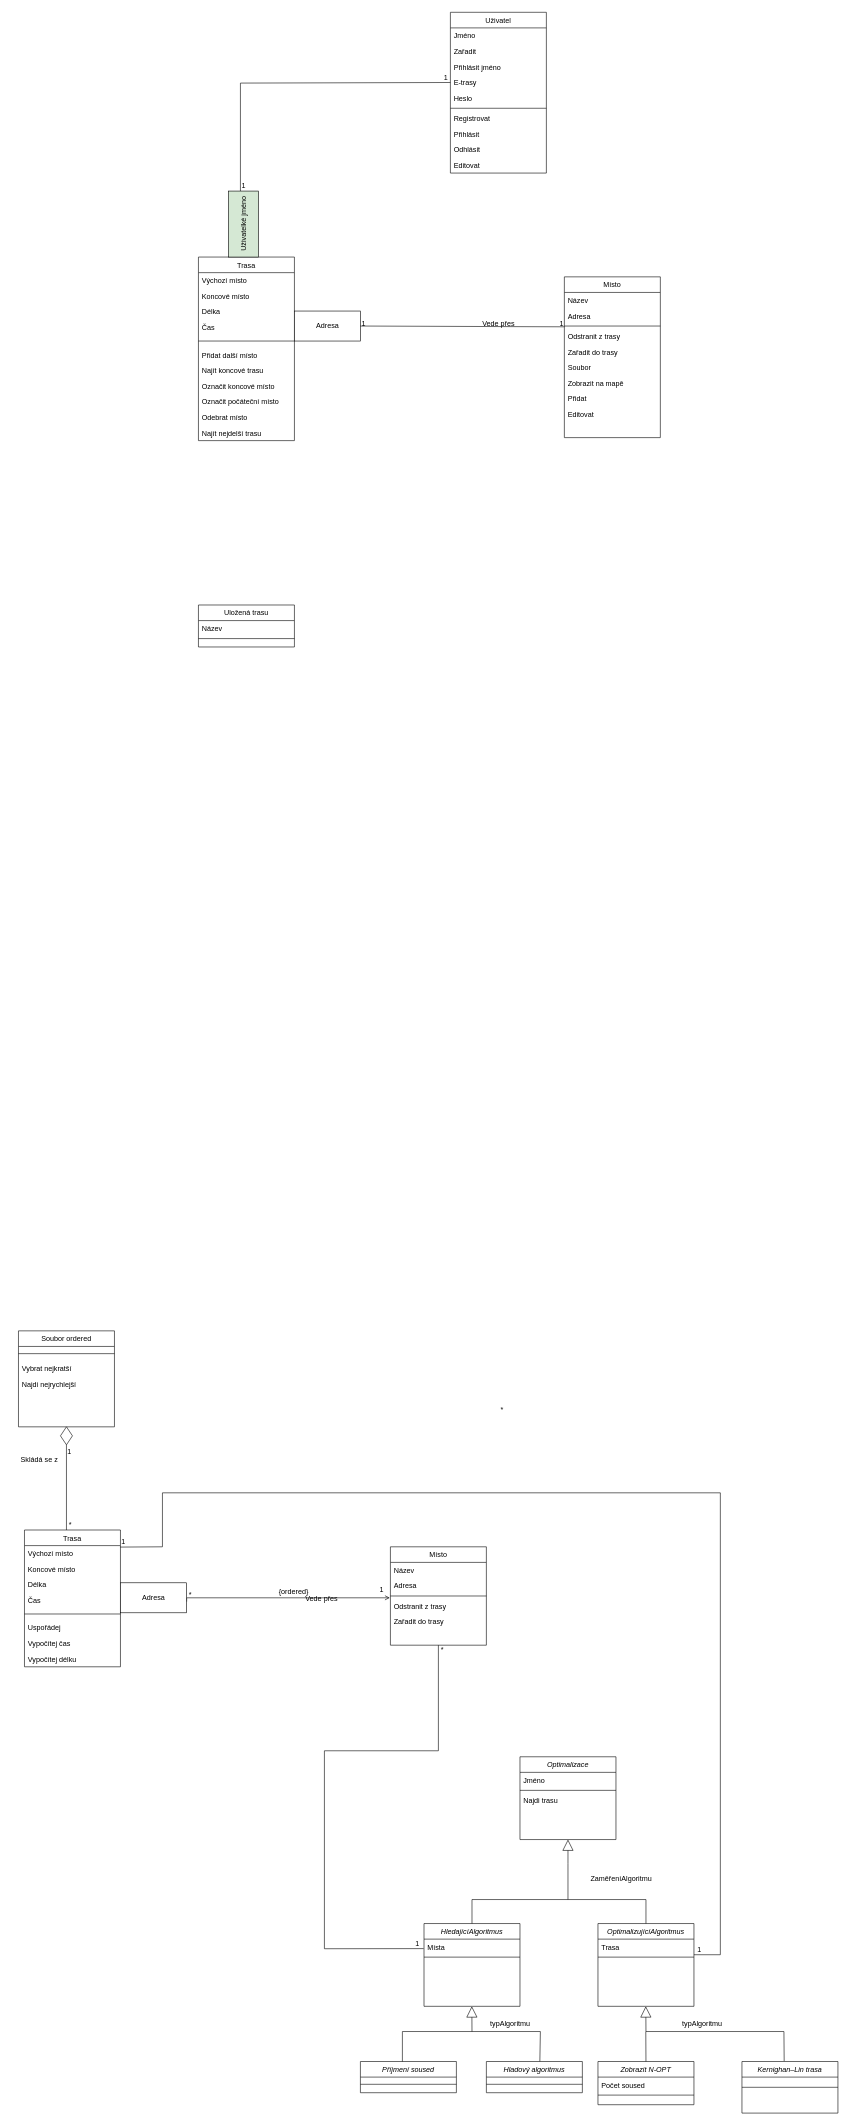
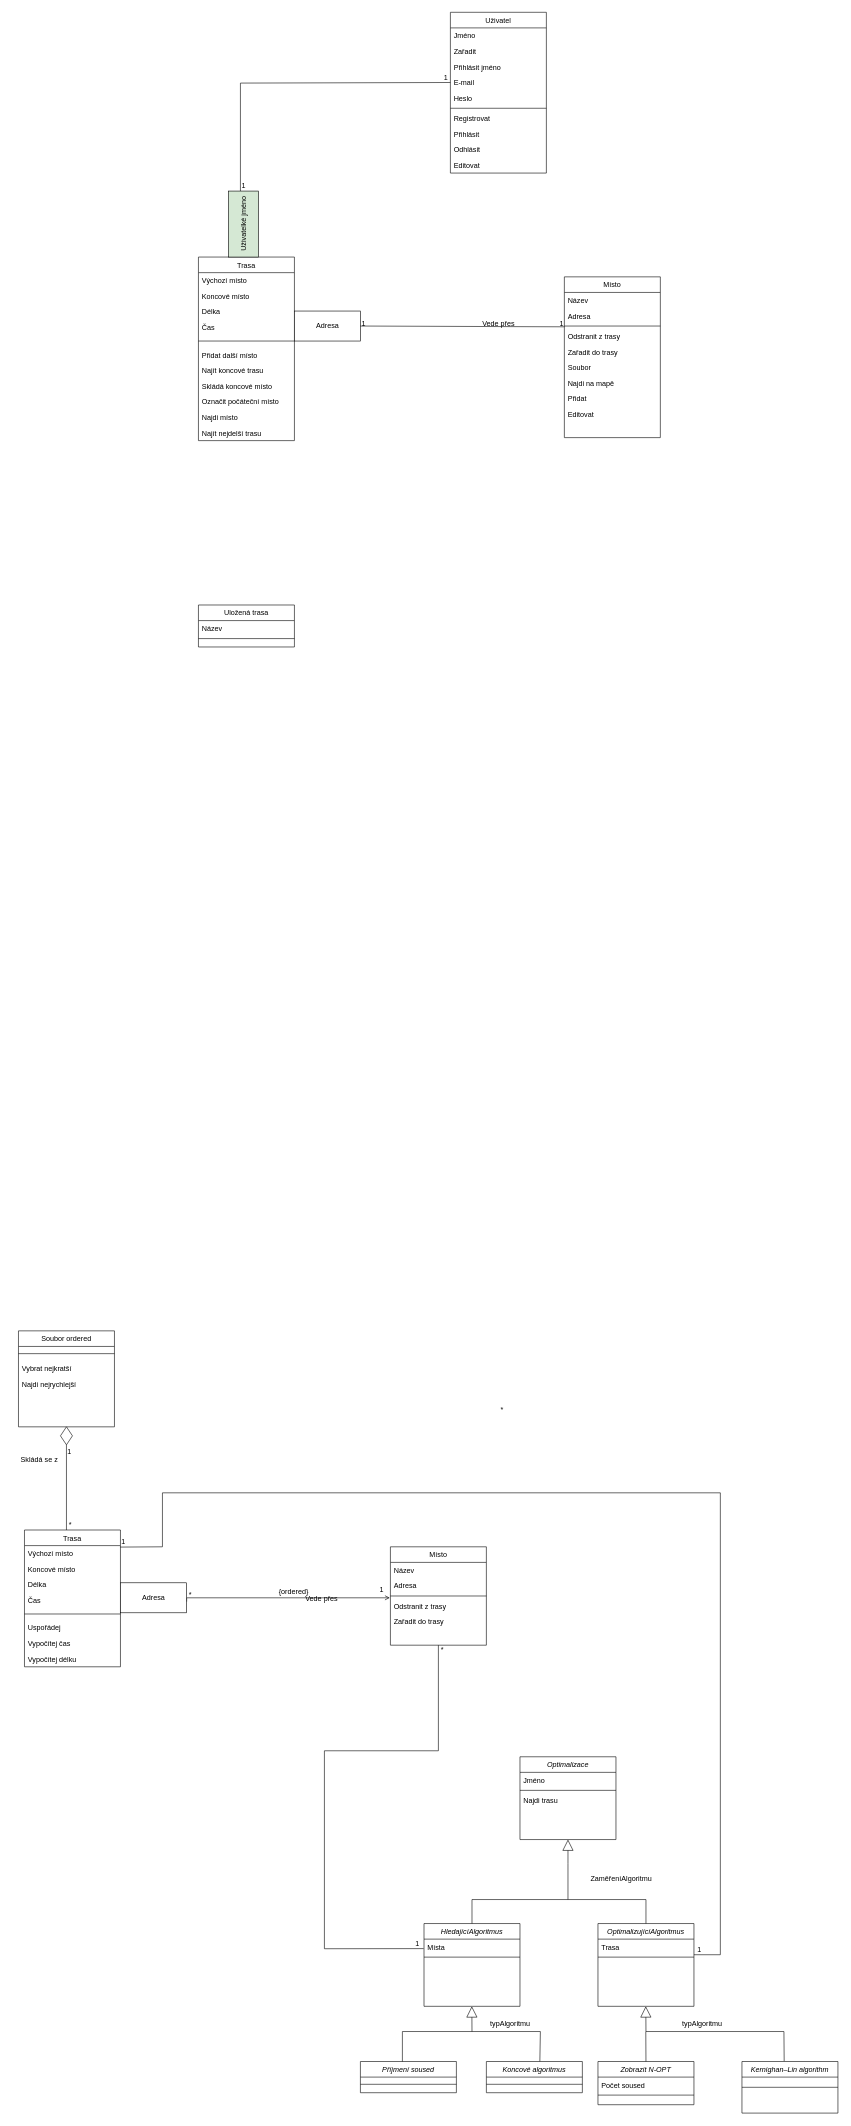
node "E-trasy": label "E-trasy" -> "E-mail"
node "Zobrazit na mapě": label "Zobrazit na mapě" -> "Najdi na mapě"
node "Označit koncové místo": label "Označit koncové místo" -> "Skládá koncové místo"
node "Odebrat místo": label "Odebrat místo" -> "Najdi místo"
node "Uložená trasu": label "Uložená trasu" -> "Uložená trasa"
node "Hladový algoritmus": label "Hladový algoritmus" -> "Koncové algoritmus"
node "Kernighan–Lin trasa": label "Kernighan–Lin trasa" -> "Kernighan–Lin algorithm"
